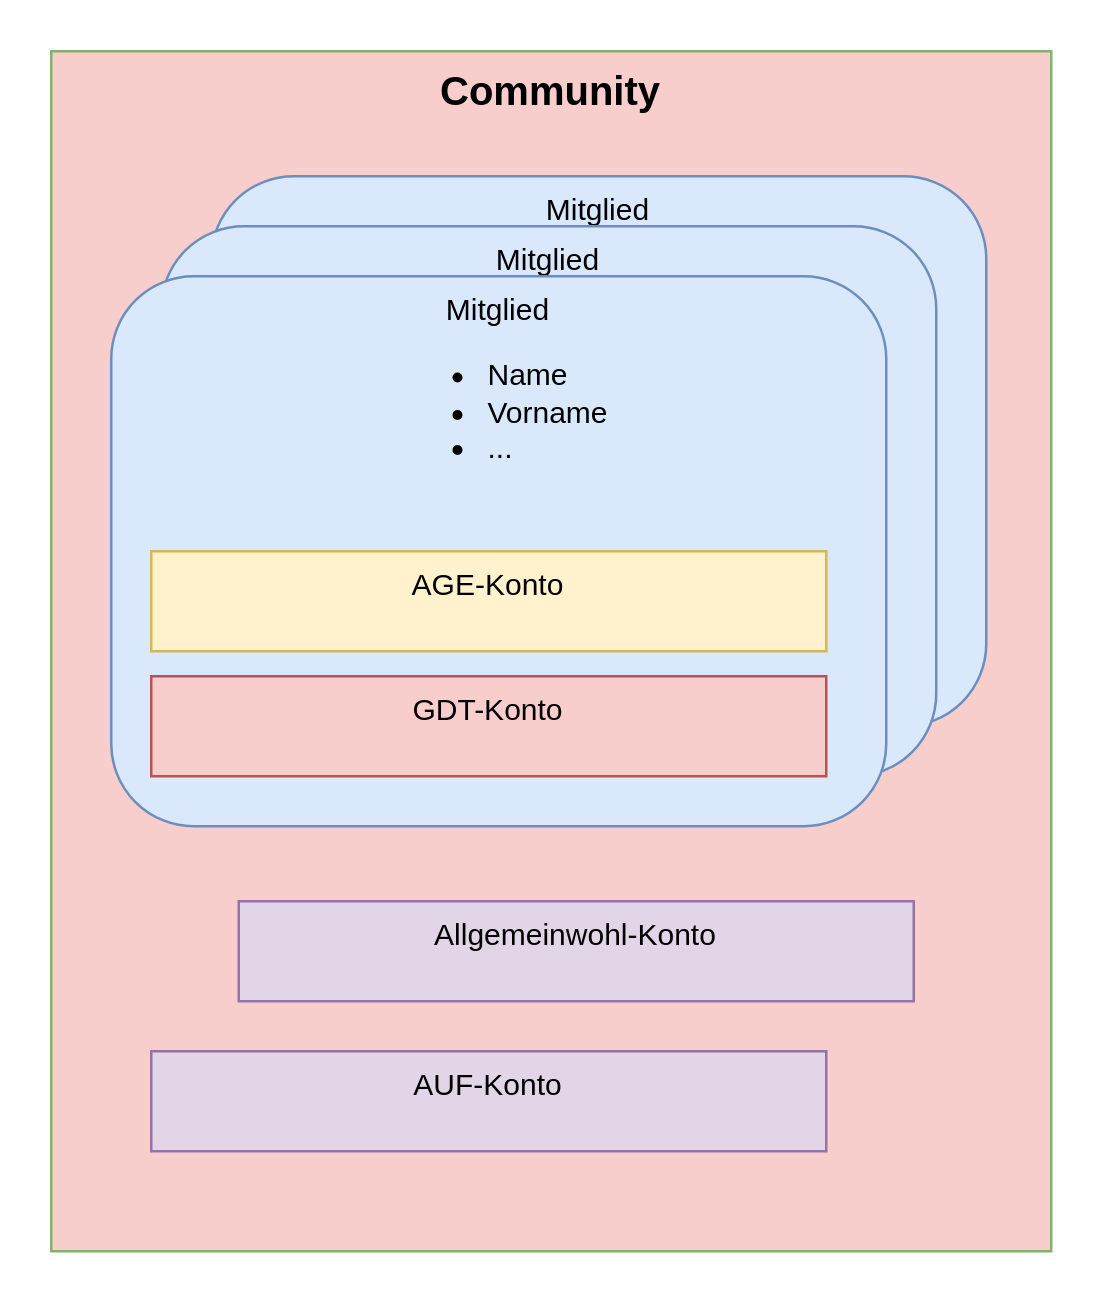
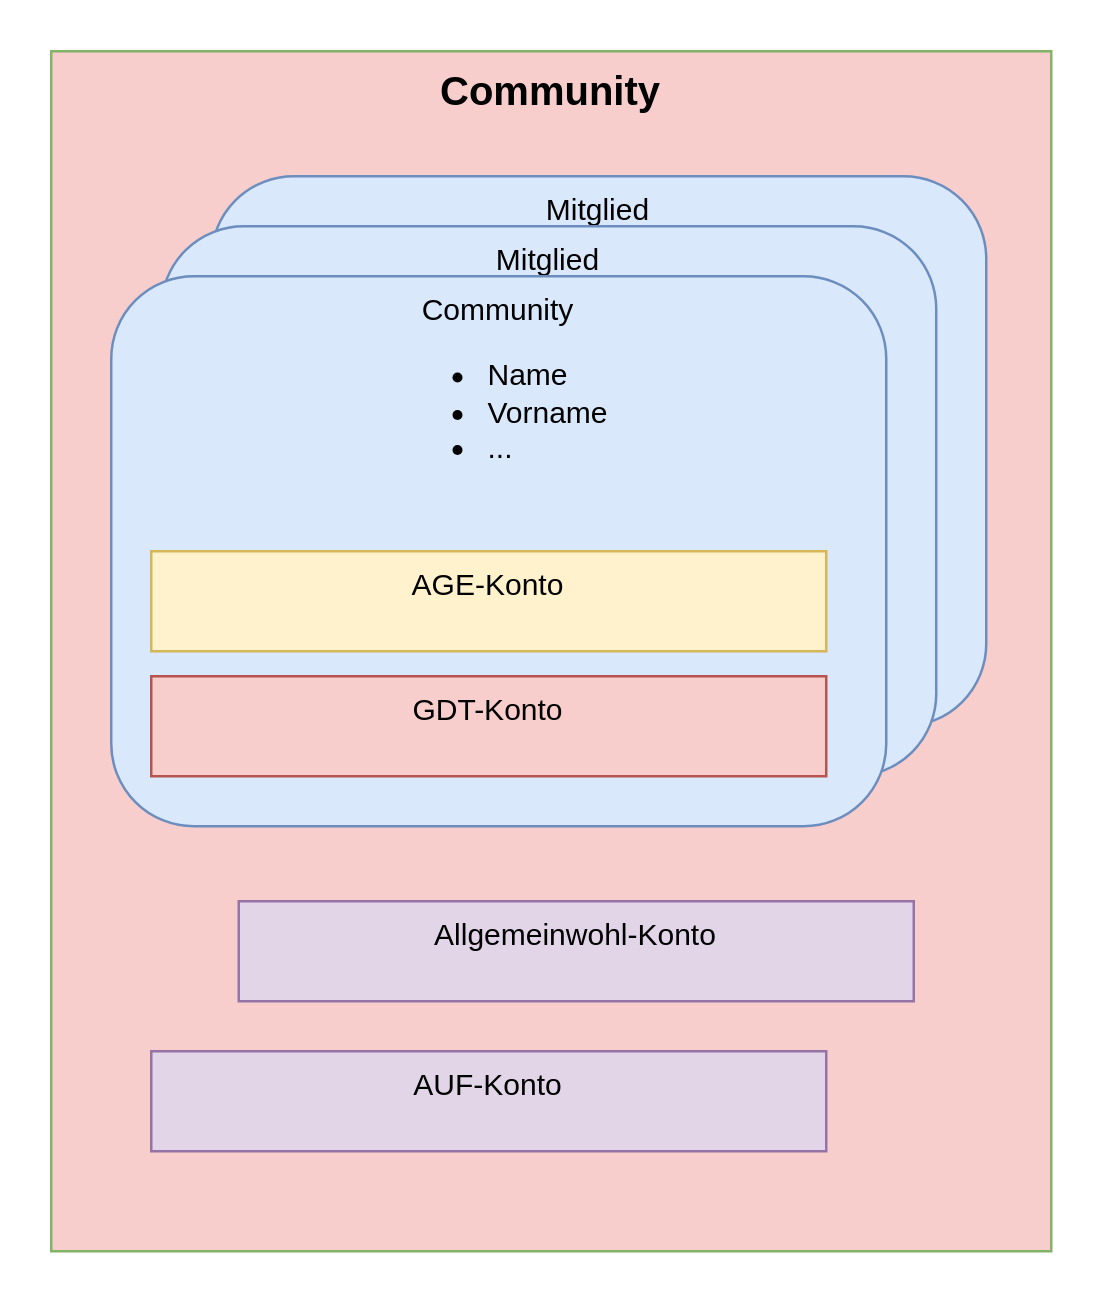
node "Mitglied Name Vorname ...": label "Mitglied Name Vorname ..." -> "Community Name Vorname ..."
